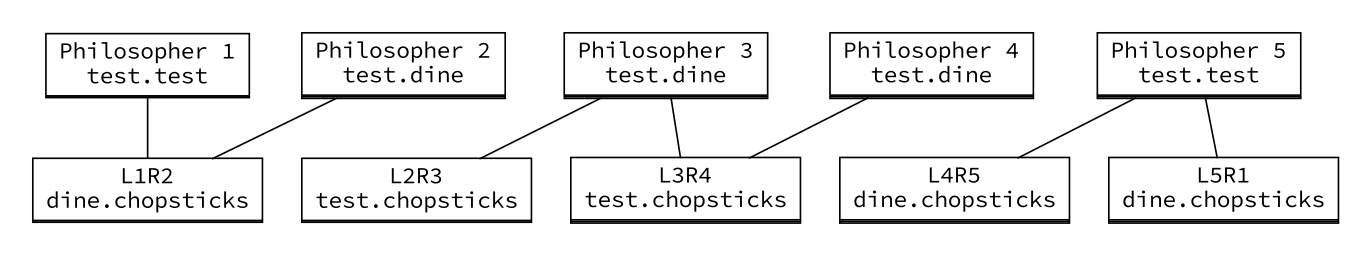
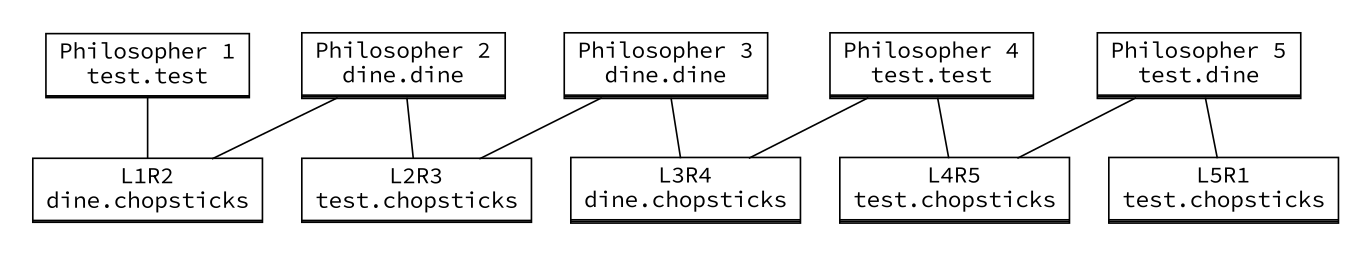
node "Philosopher 2": text "test.dine" -> "dine.dine"
node "Philosopher 3": text "test.dine" -> "dine.dine"
node "Philosopher 4": text "test.dine" -> "test.test"
node "Philosopher 5": text "test.test" -> "test.dine"
edge "Philosopher 2" -- "L2R3": added
edge "Philosopher 4" -- "L4R5": added
node "L3R4": text "test.chopsticks" -> "dine.chopsticks"
node "L4R5": text "dine.chopsticks" -> "test.chopsticks"
node "L5R1": text "dine.chopsticks" -> "test.chopsticks"
